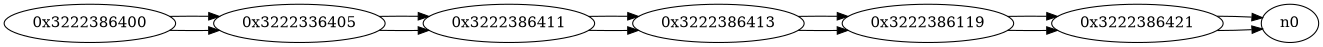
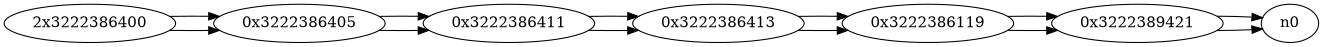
node "0x3222386400": label "0x3222386400" -> "2x3222386400"
node "0x3222336405": label "0x3222336405" -> "0x3222386405"
node "0x3222386421": label "0x3222386421" -> "0x3222389421"
